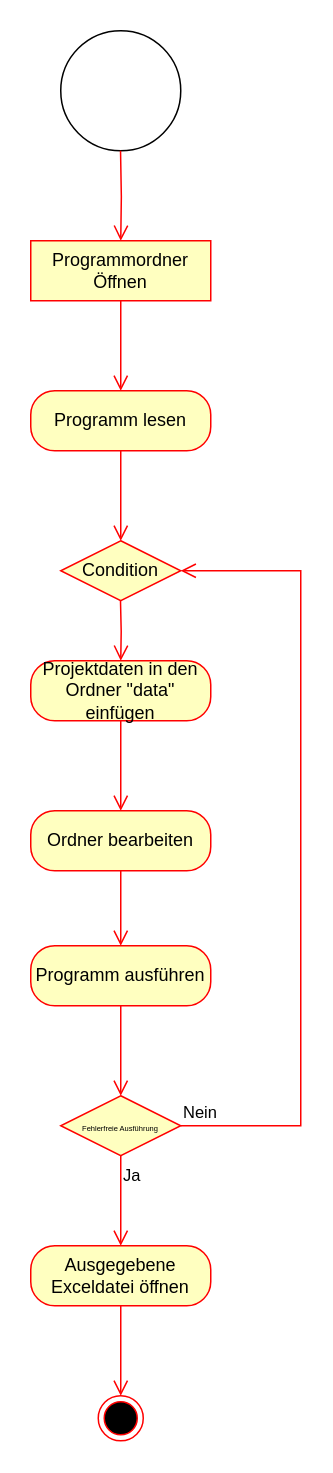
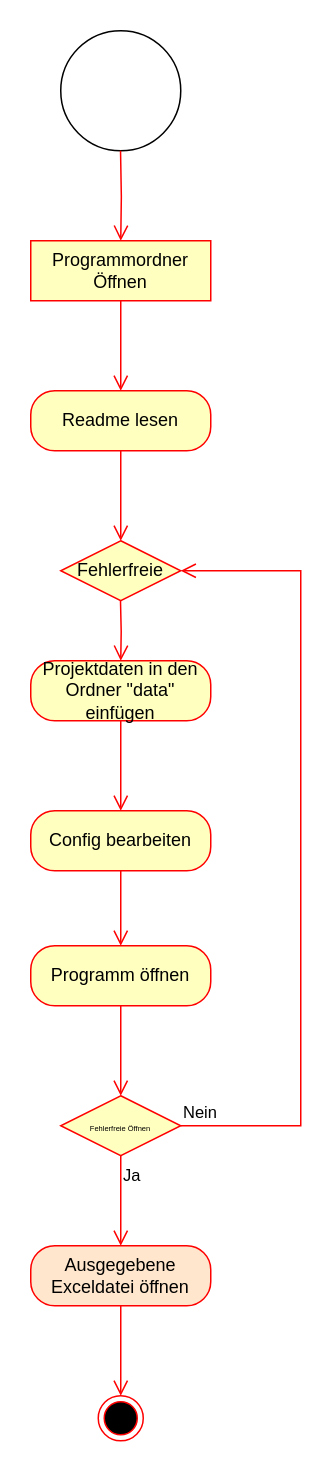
node "Programm lesen": label "Programm lesen" -> "Readme lesen"
node "Condition": label "Condition" -> "Fehlerfreie"
node "Ordner bearbeiten": label "Ordner bearbeiten" -> "Config bearbeiten"
node "Programm ausführen": label "Programm ausführen" -> "Programm öffnen"
node "Fehlerfreie Ausführung": label "Fehlerfreie Ausführung" -> "Fehlerfreie Öffnen"
node "Ausgegebene Exceldatei öffnen": fillcolor #ffffc0 -> #ffe6cc
